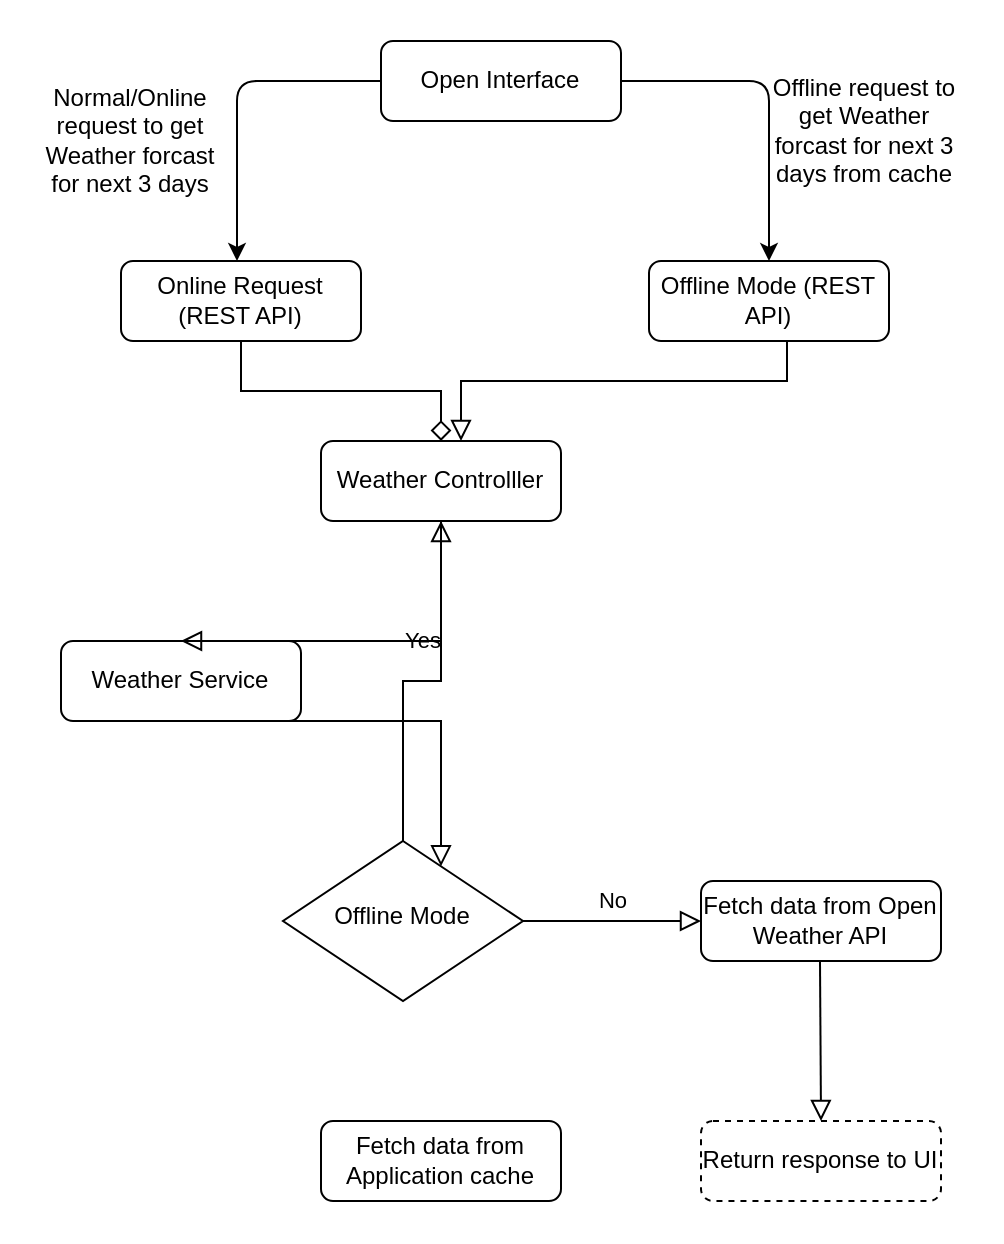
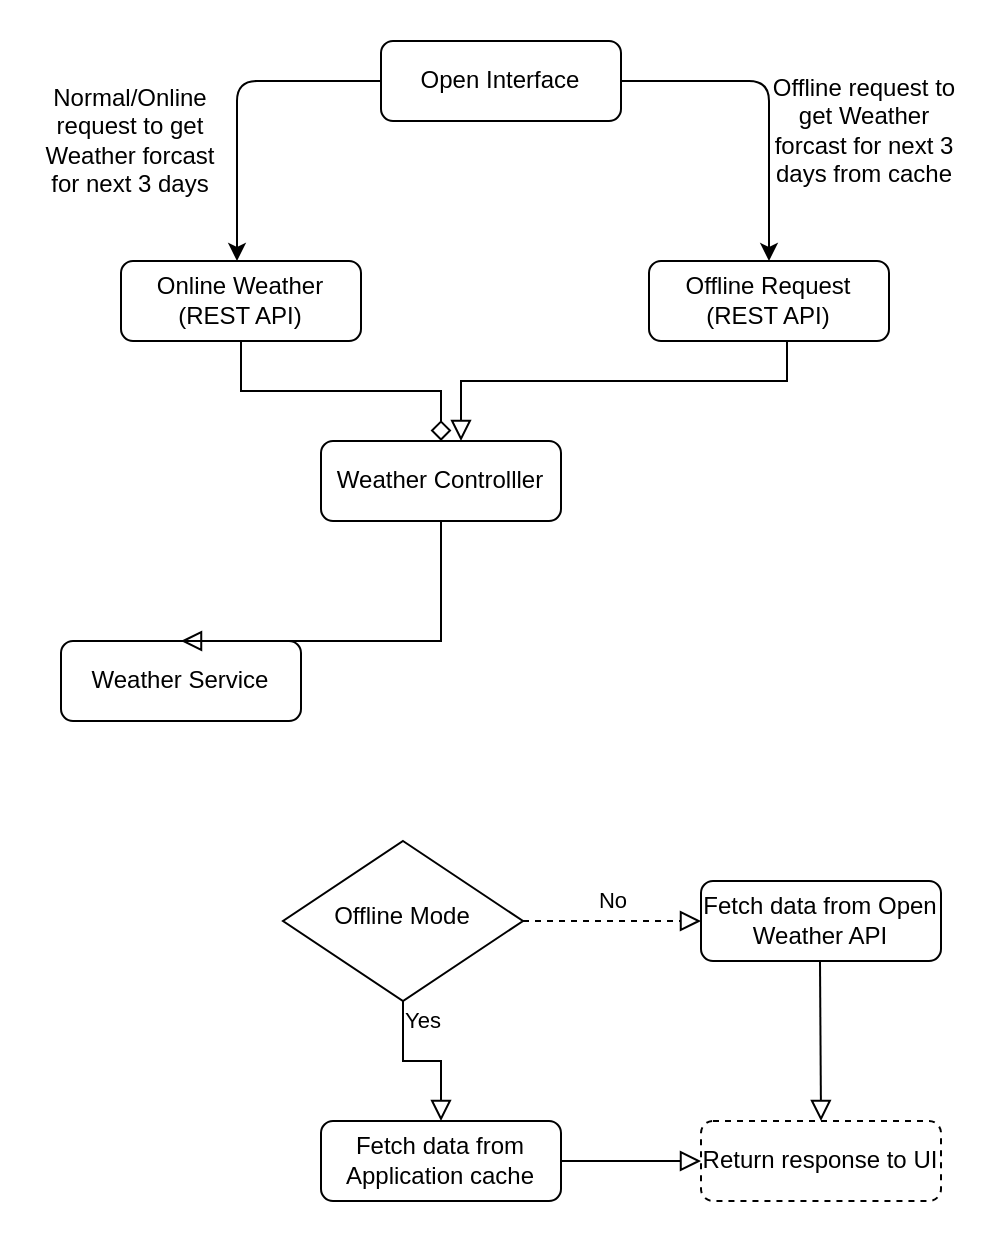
node "Online Request (REST API)": label "Online Request (REST API)" -> "Online Weather (REST API)"
node "Offline Mode (REST API)": label "Offline Mode (REST API)" -> "Offline Request (REST API)"
edge "Weather Service" -> "Offline Mode": removed
edge "Offline Mode" -> "Weather Controlller": now "Offline Mode" -> "Fetch data from Application cache"
edge "Offline Mode" -> "Fetch data from Open Weather API": style solid -> dashed
edge "Fetch data from Application cache" -> "Return response to UI": added
